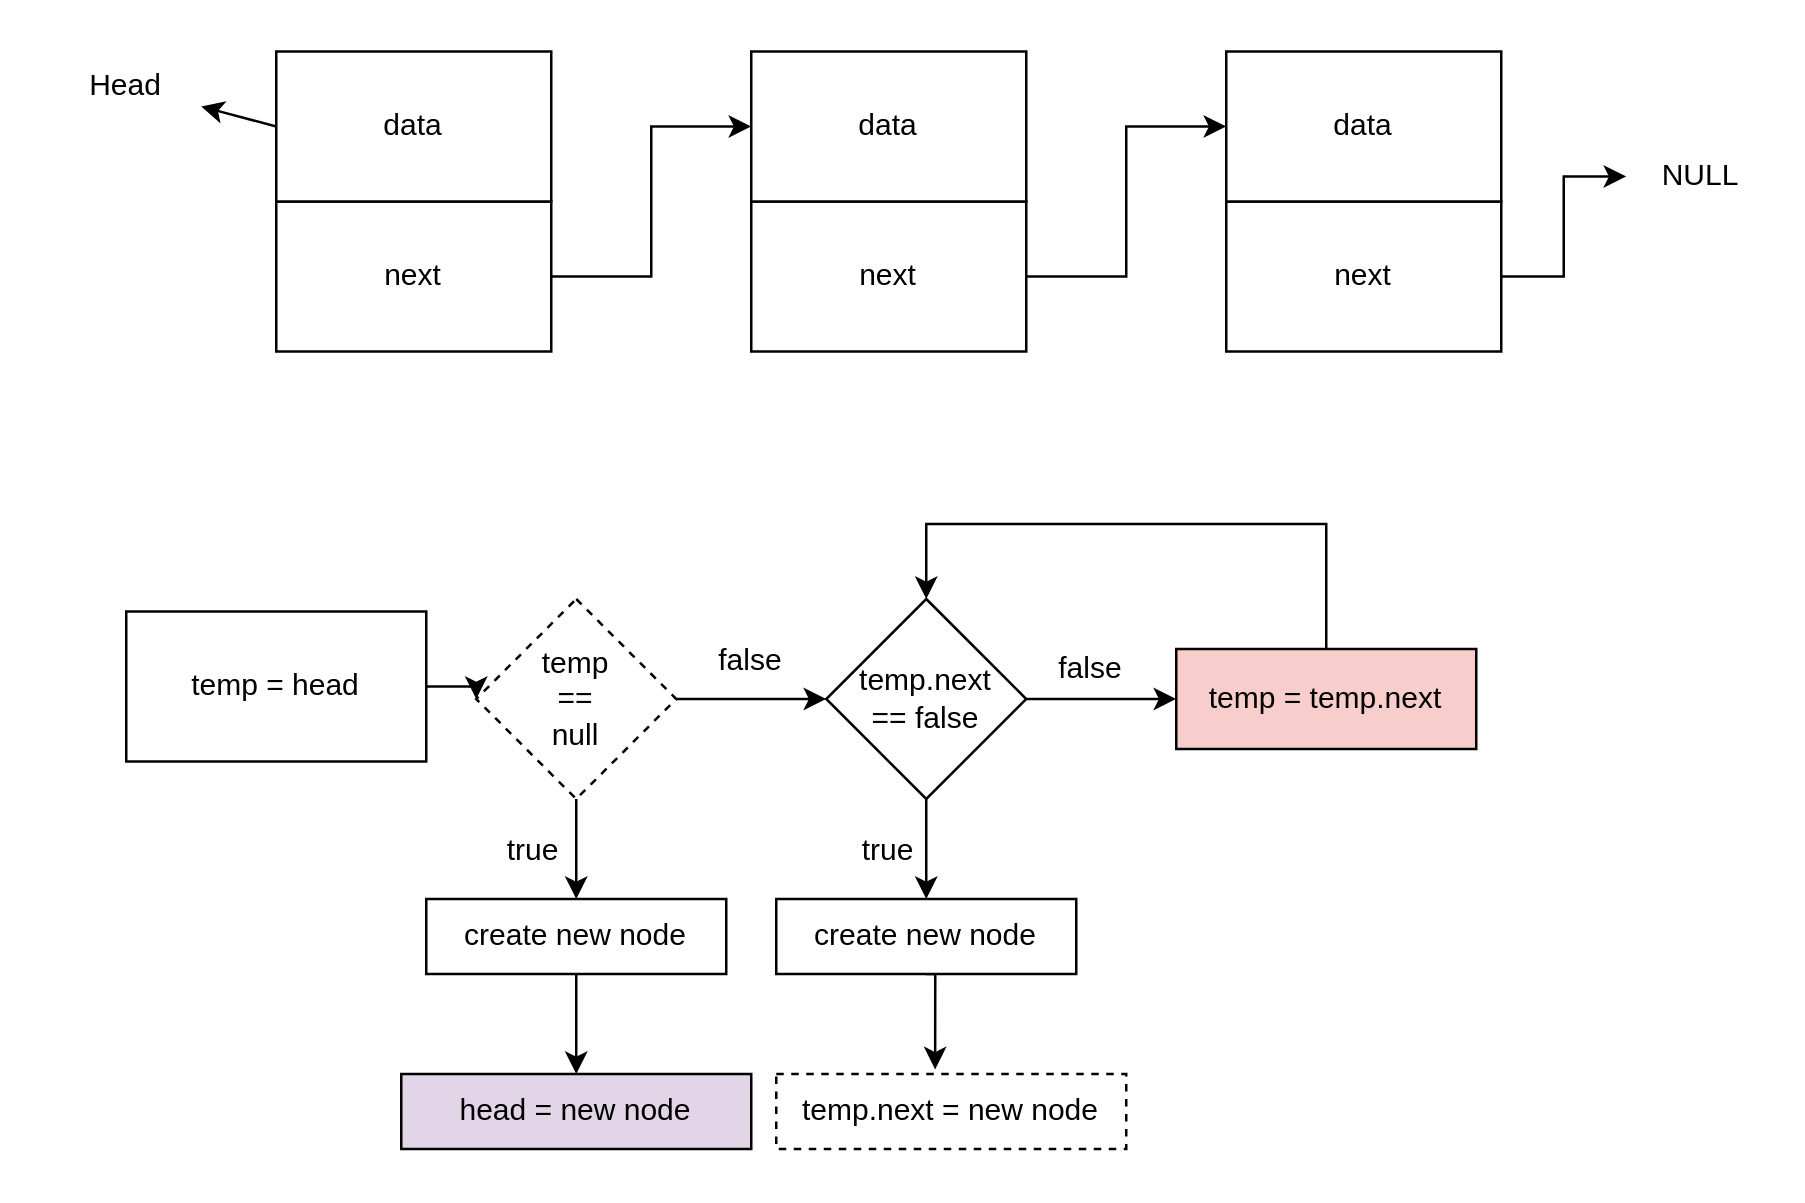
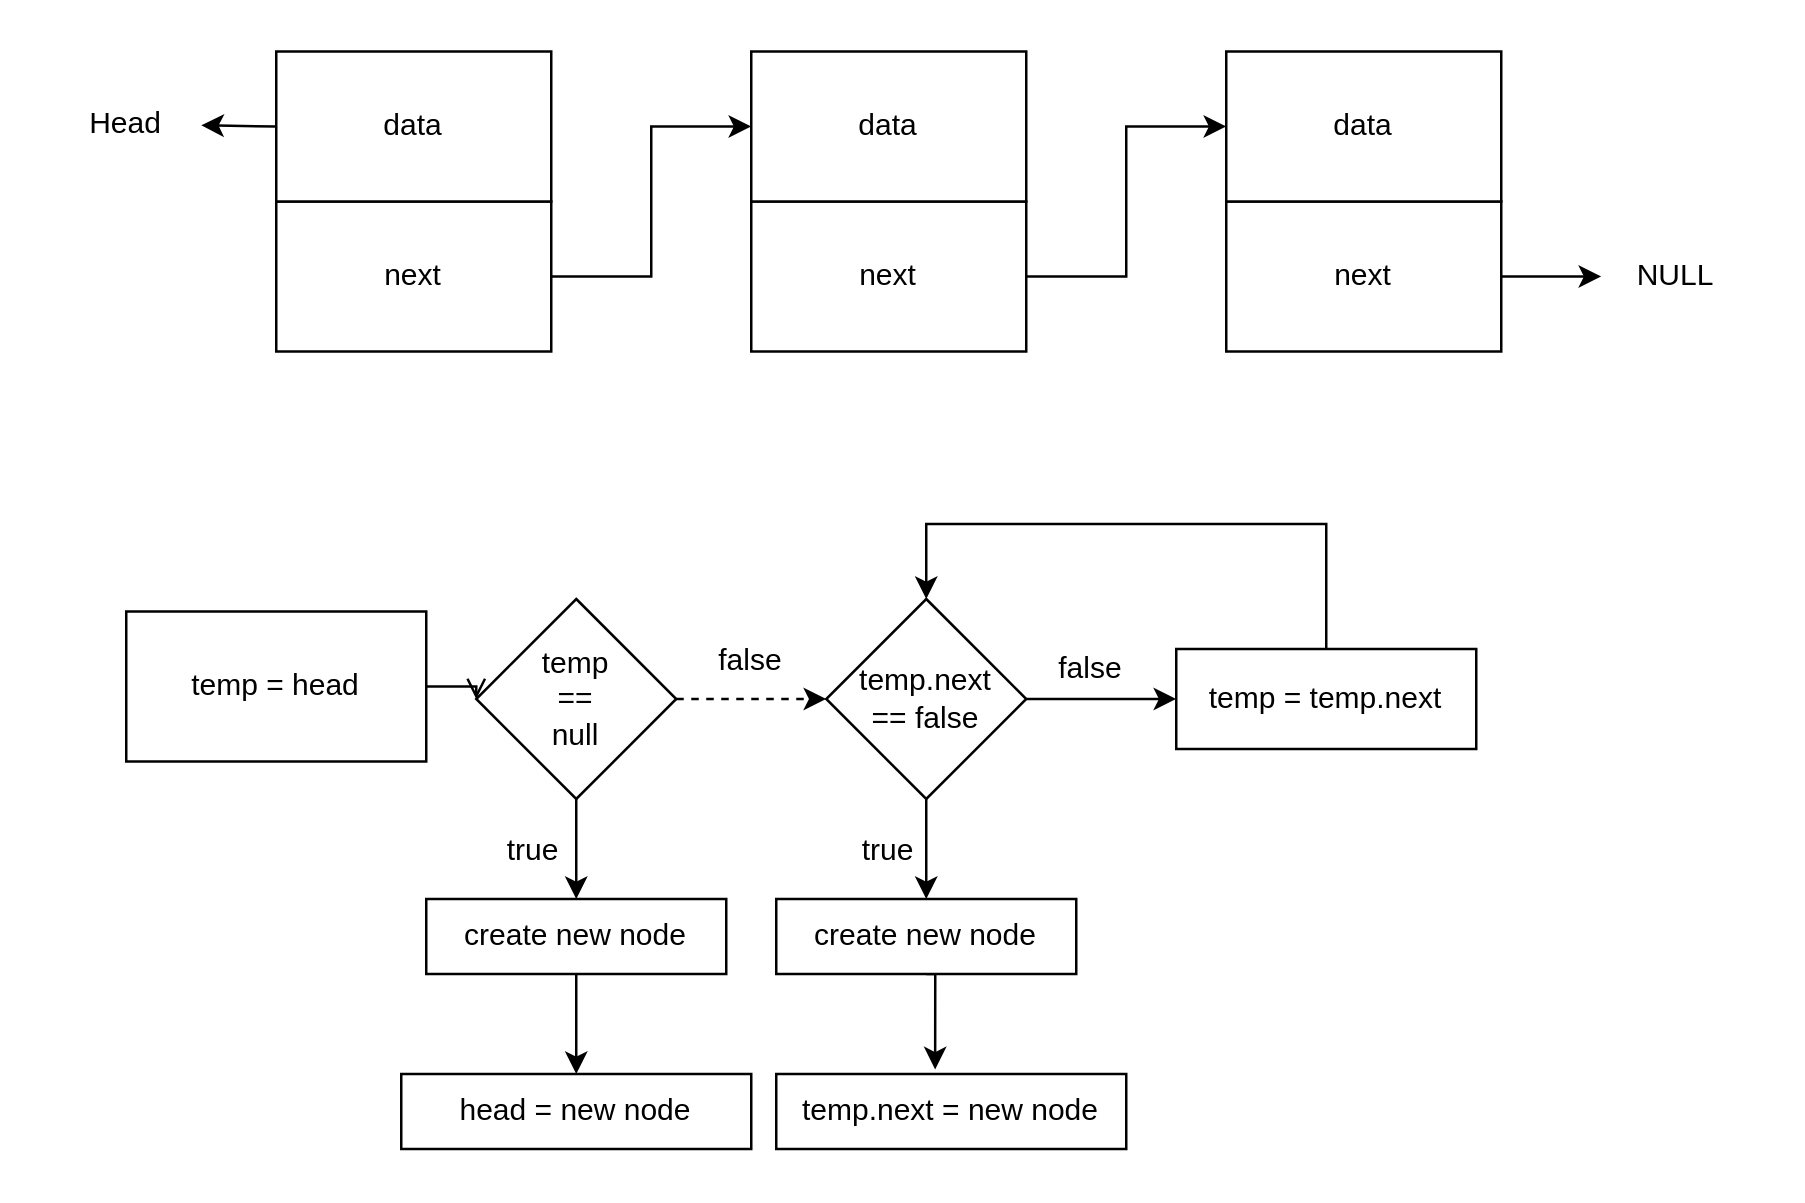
node "Head": moved (126, 86) -> (126, 124)
node "NULL": moved (1701, 176) -> (1676, 276)
edge "temp = head" -> "temp == null": arrowhead classic -> open
node "temp == null": style dashed -> solid
edge "temp == null" -> "temp.next == false": style solid -> dashed
node "temp = temp.next": fillcolor #f8cecc -> #ffffff
node "head = new node": fillcolor #e1d5e7 -> #ffffff
node "temp.next = new node": style dashed -> solid
